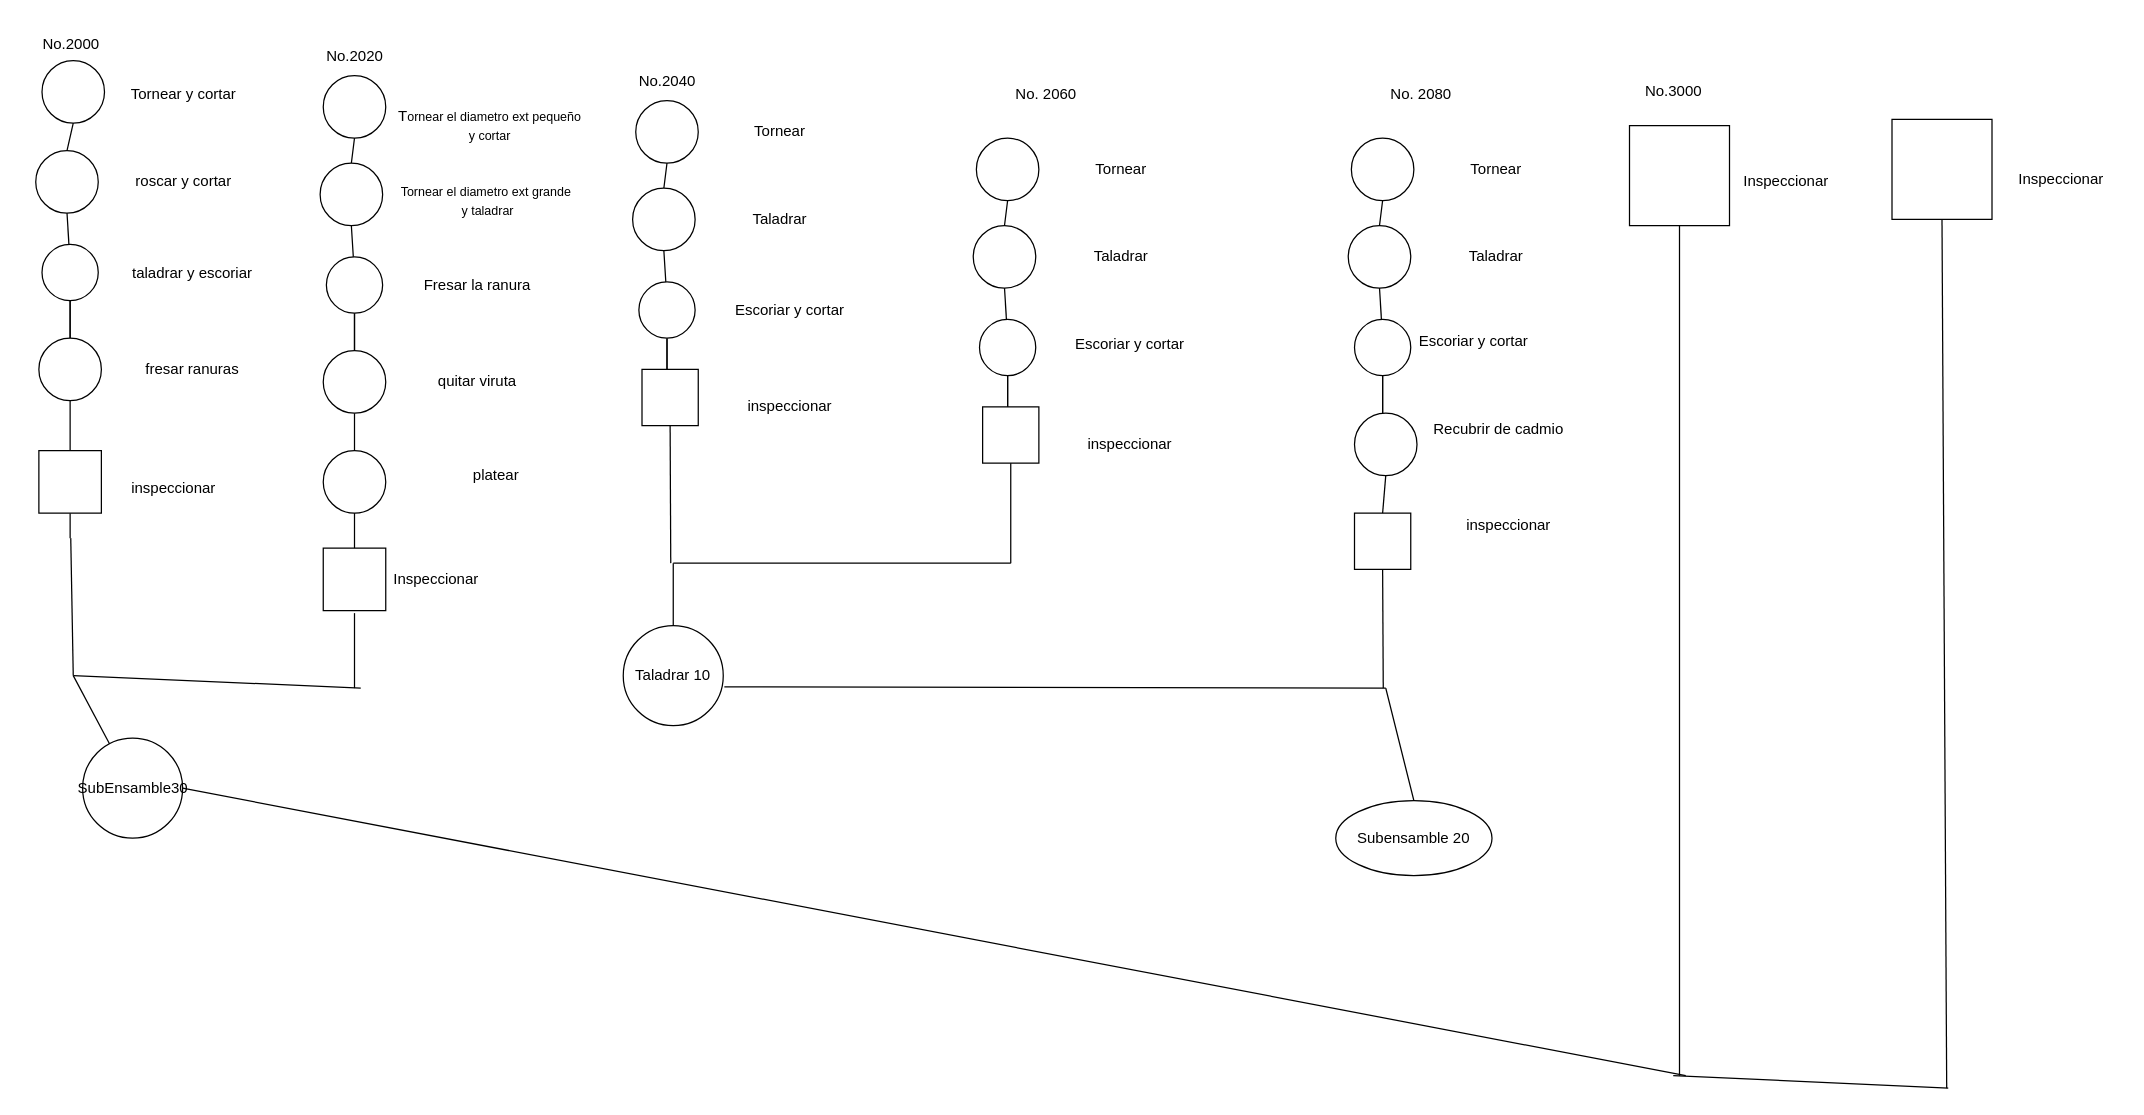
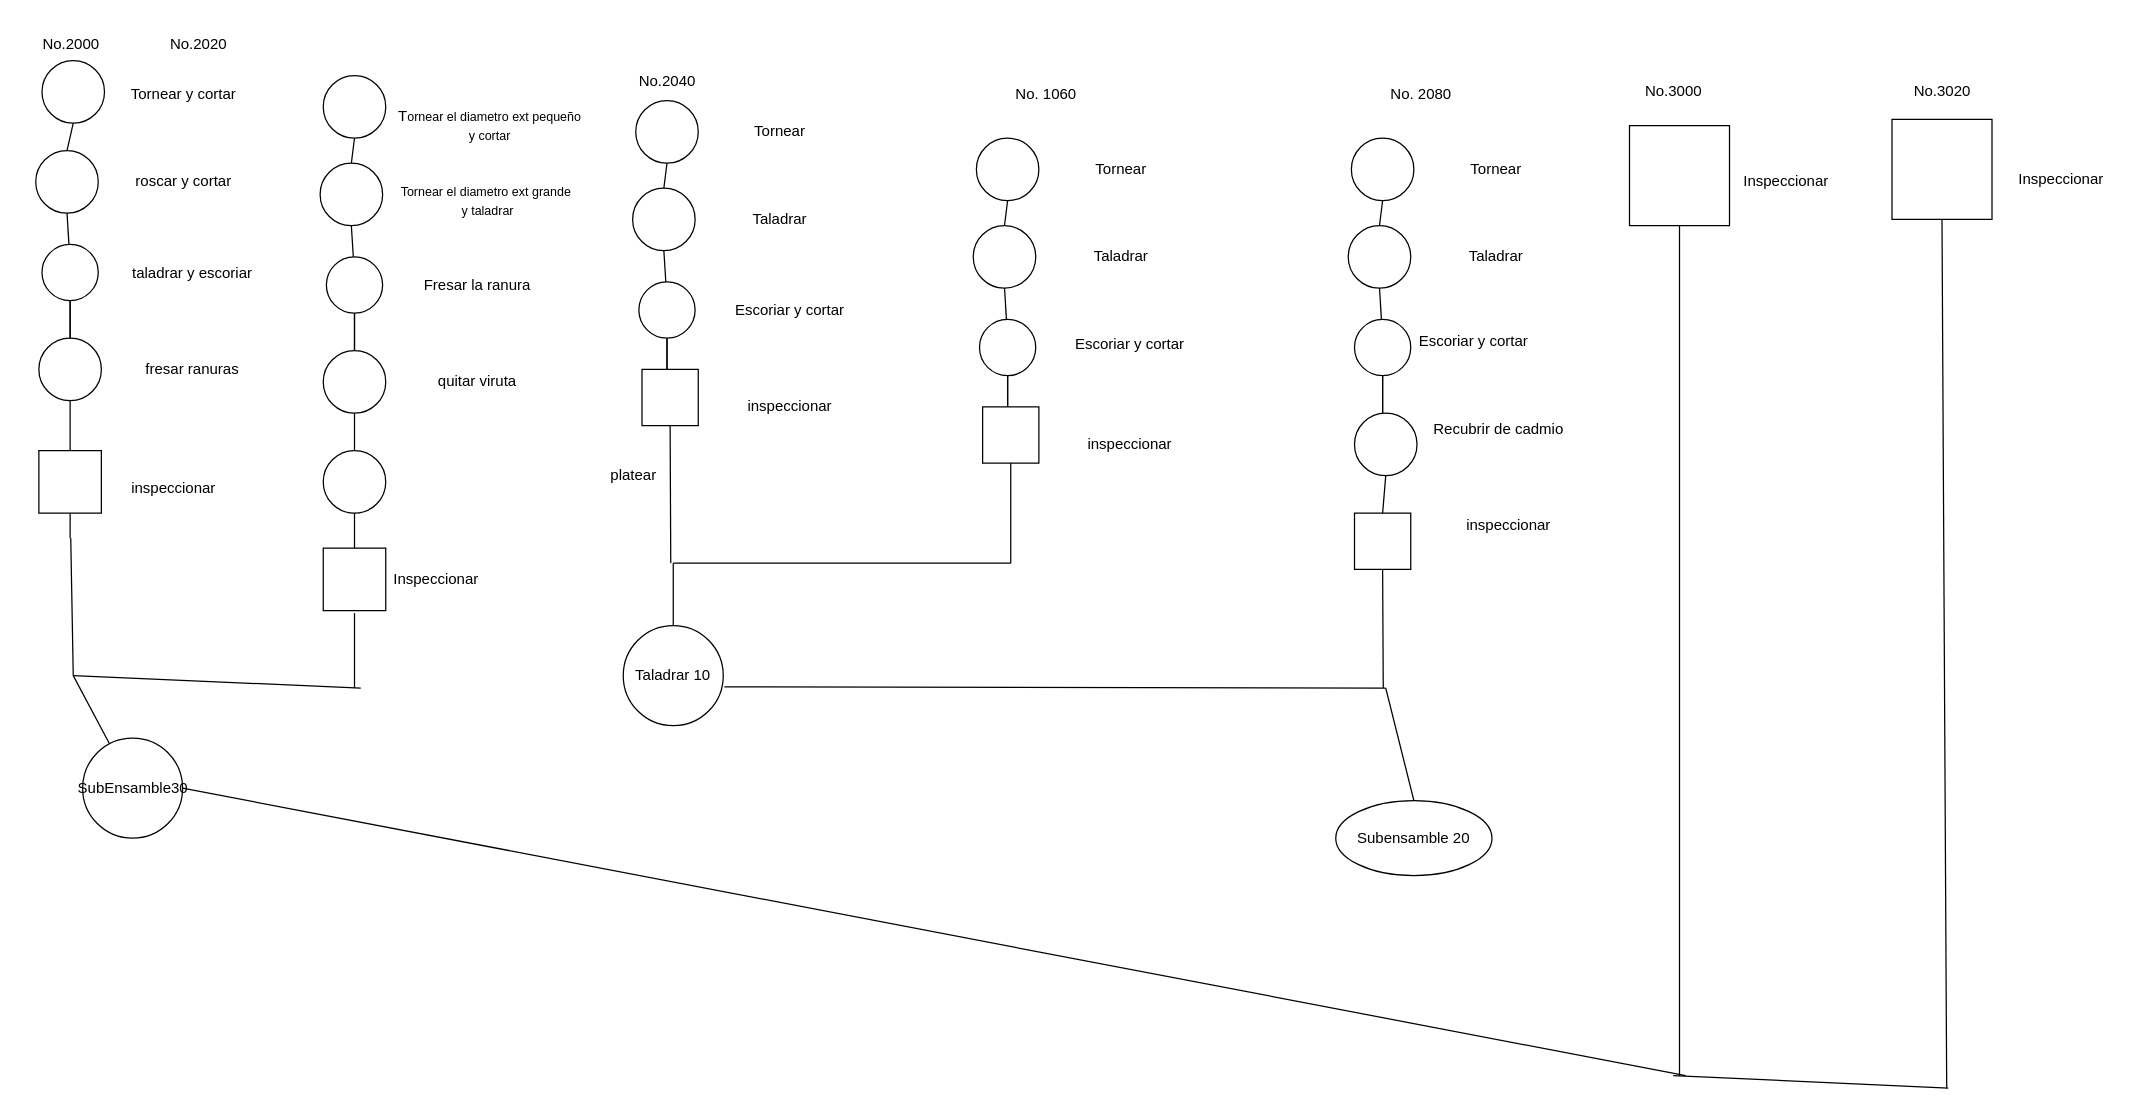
node "No.2020": moved (354, 57) -> (198, 44)
node "No.3020": added
node "No. 2060": label "No. 2060" -> "No. 1060"
node "platear": moved (495, 476) -> (633, 476)
